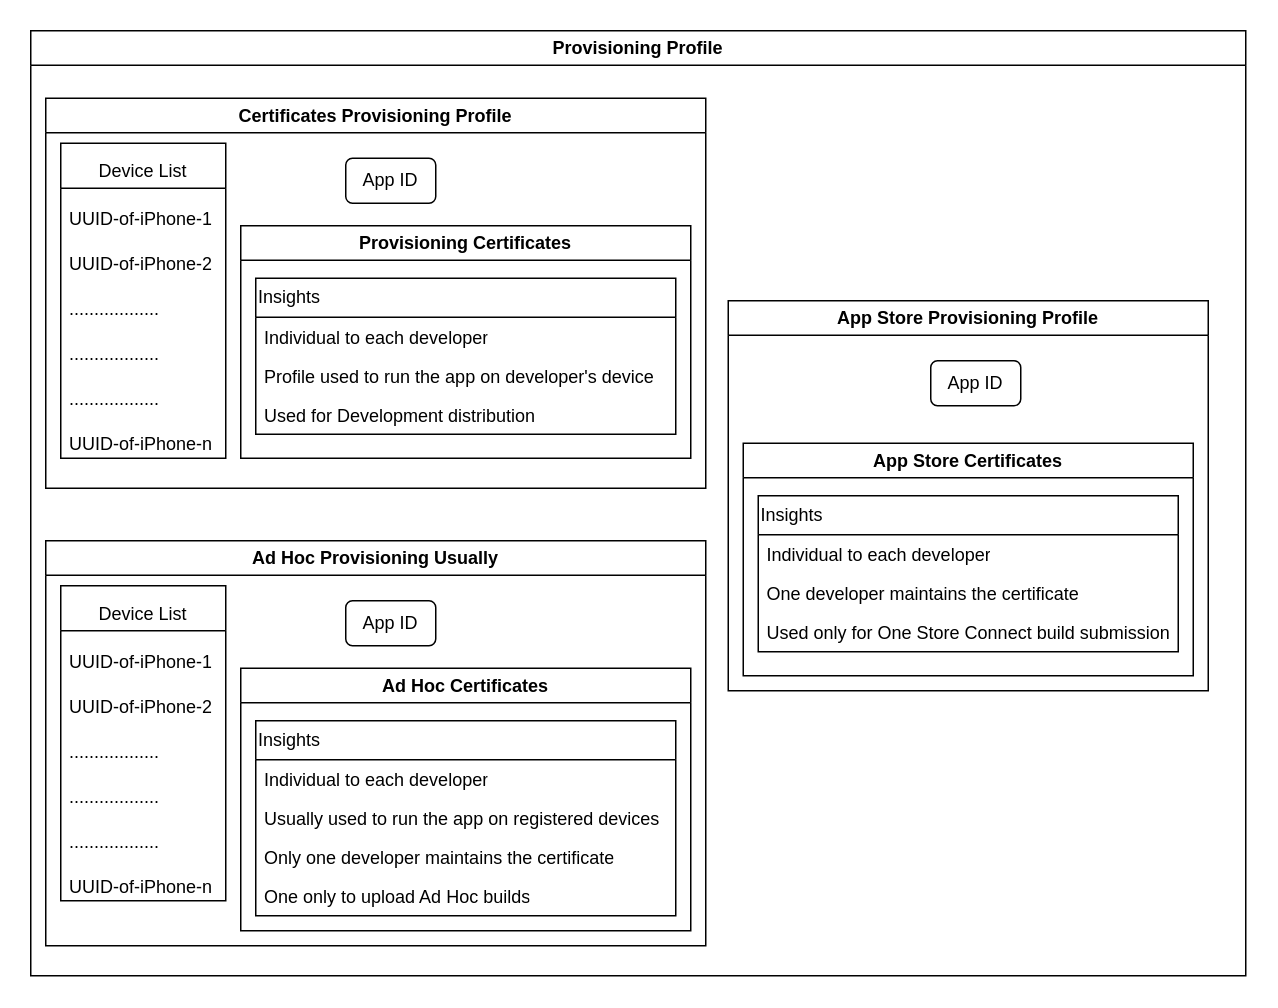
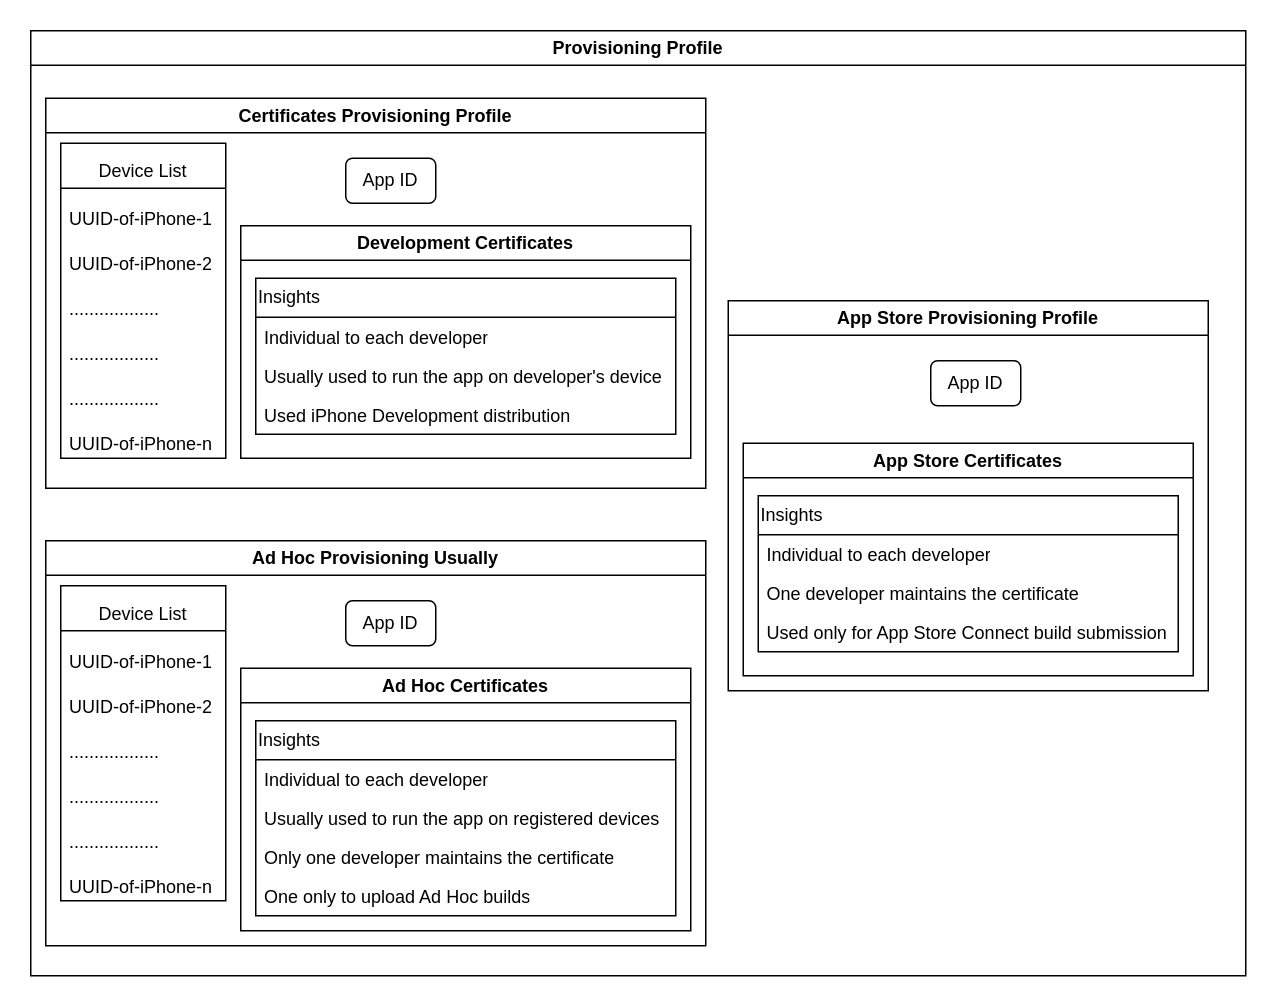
node "Provisioning Certificates": label "Provisioning Certificates" -> "Development Certificates"
node "Profile used to run the app on developer's device": label "Profile used to run the app on developer's device" -> "Usually used to run the app on developer's device"
node "Used for Development distribution": label "Used for Development distribution" -> "Used iPhone Development distribution"
node "Used only for One Store Connect build submission": label "Used only for One Store Connect build submission" -> "Used only for App Store Connect build submission"
